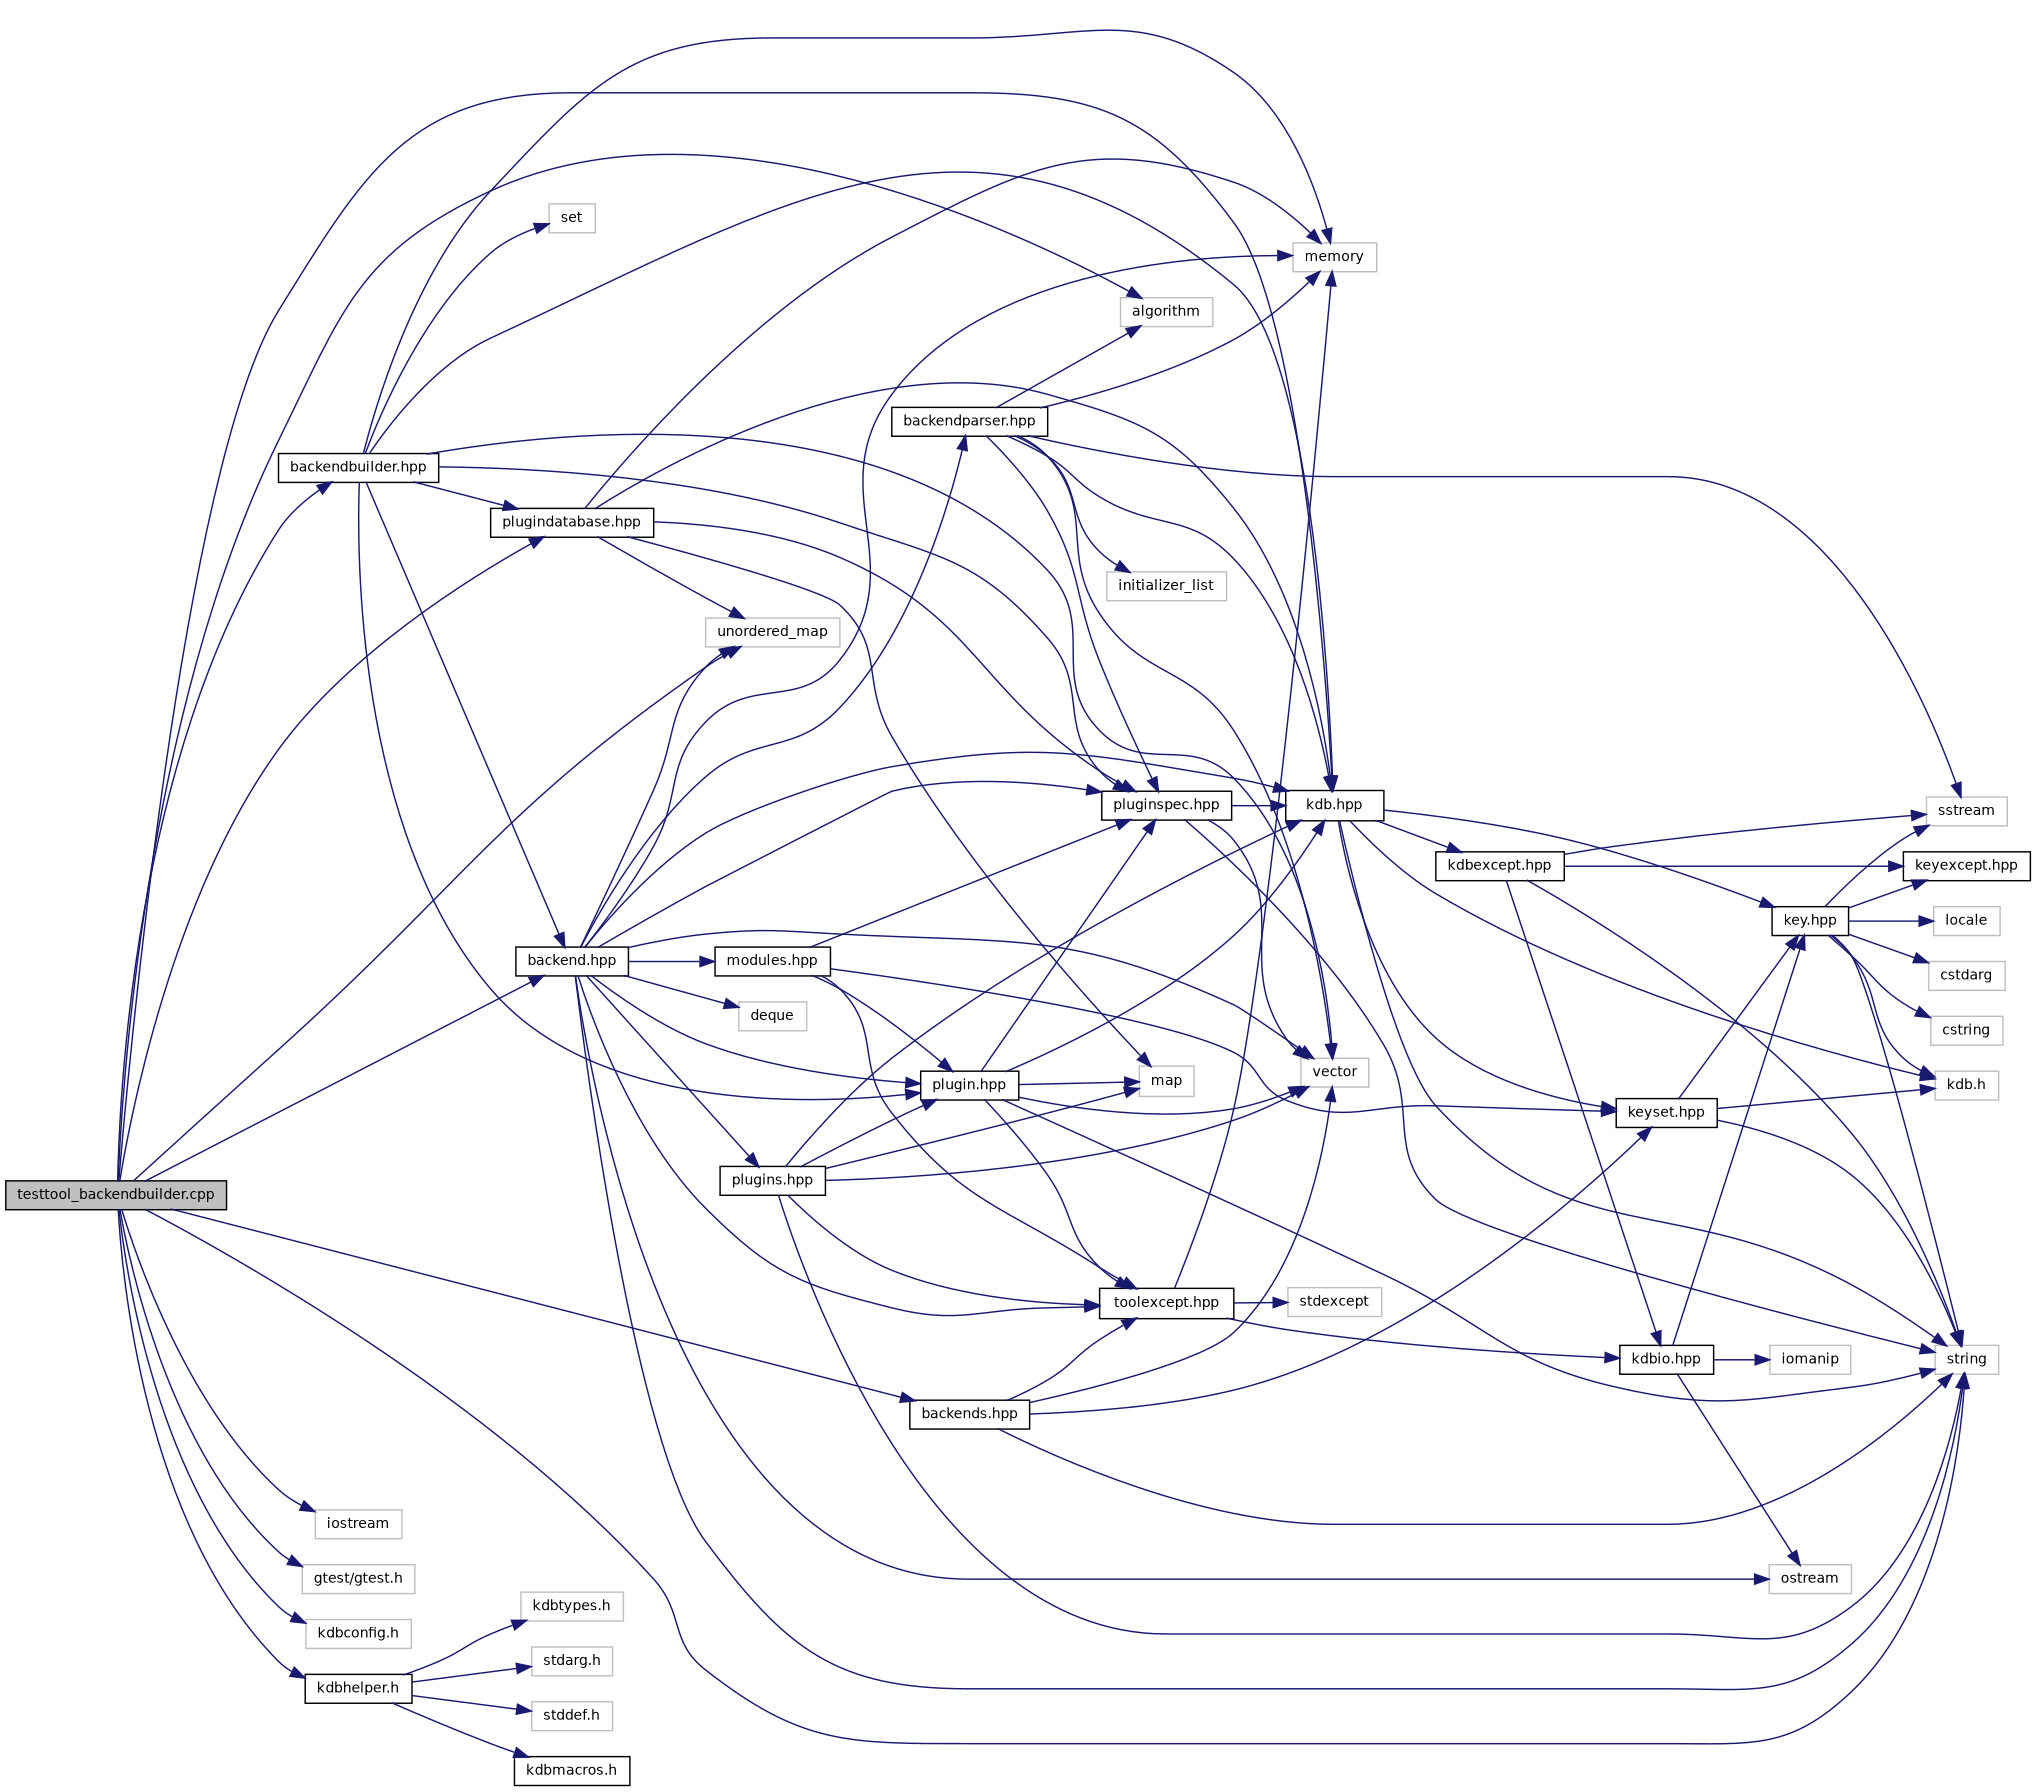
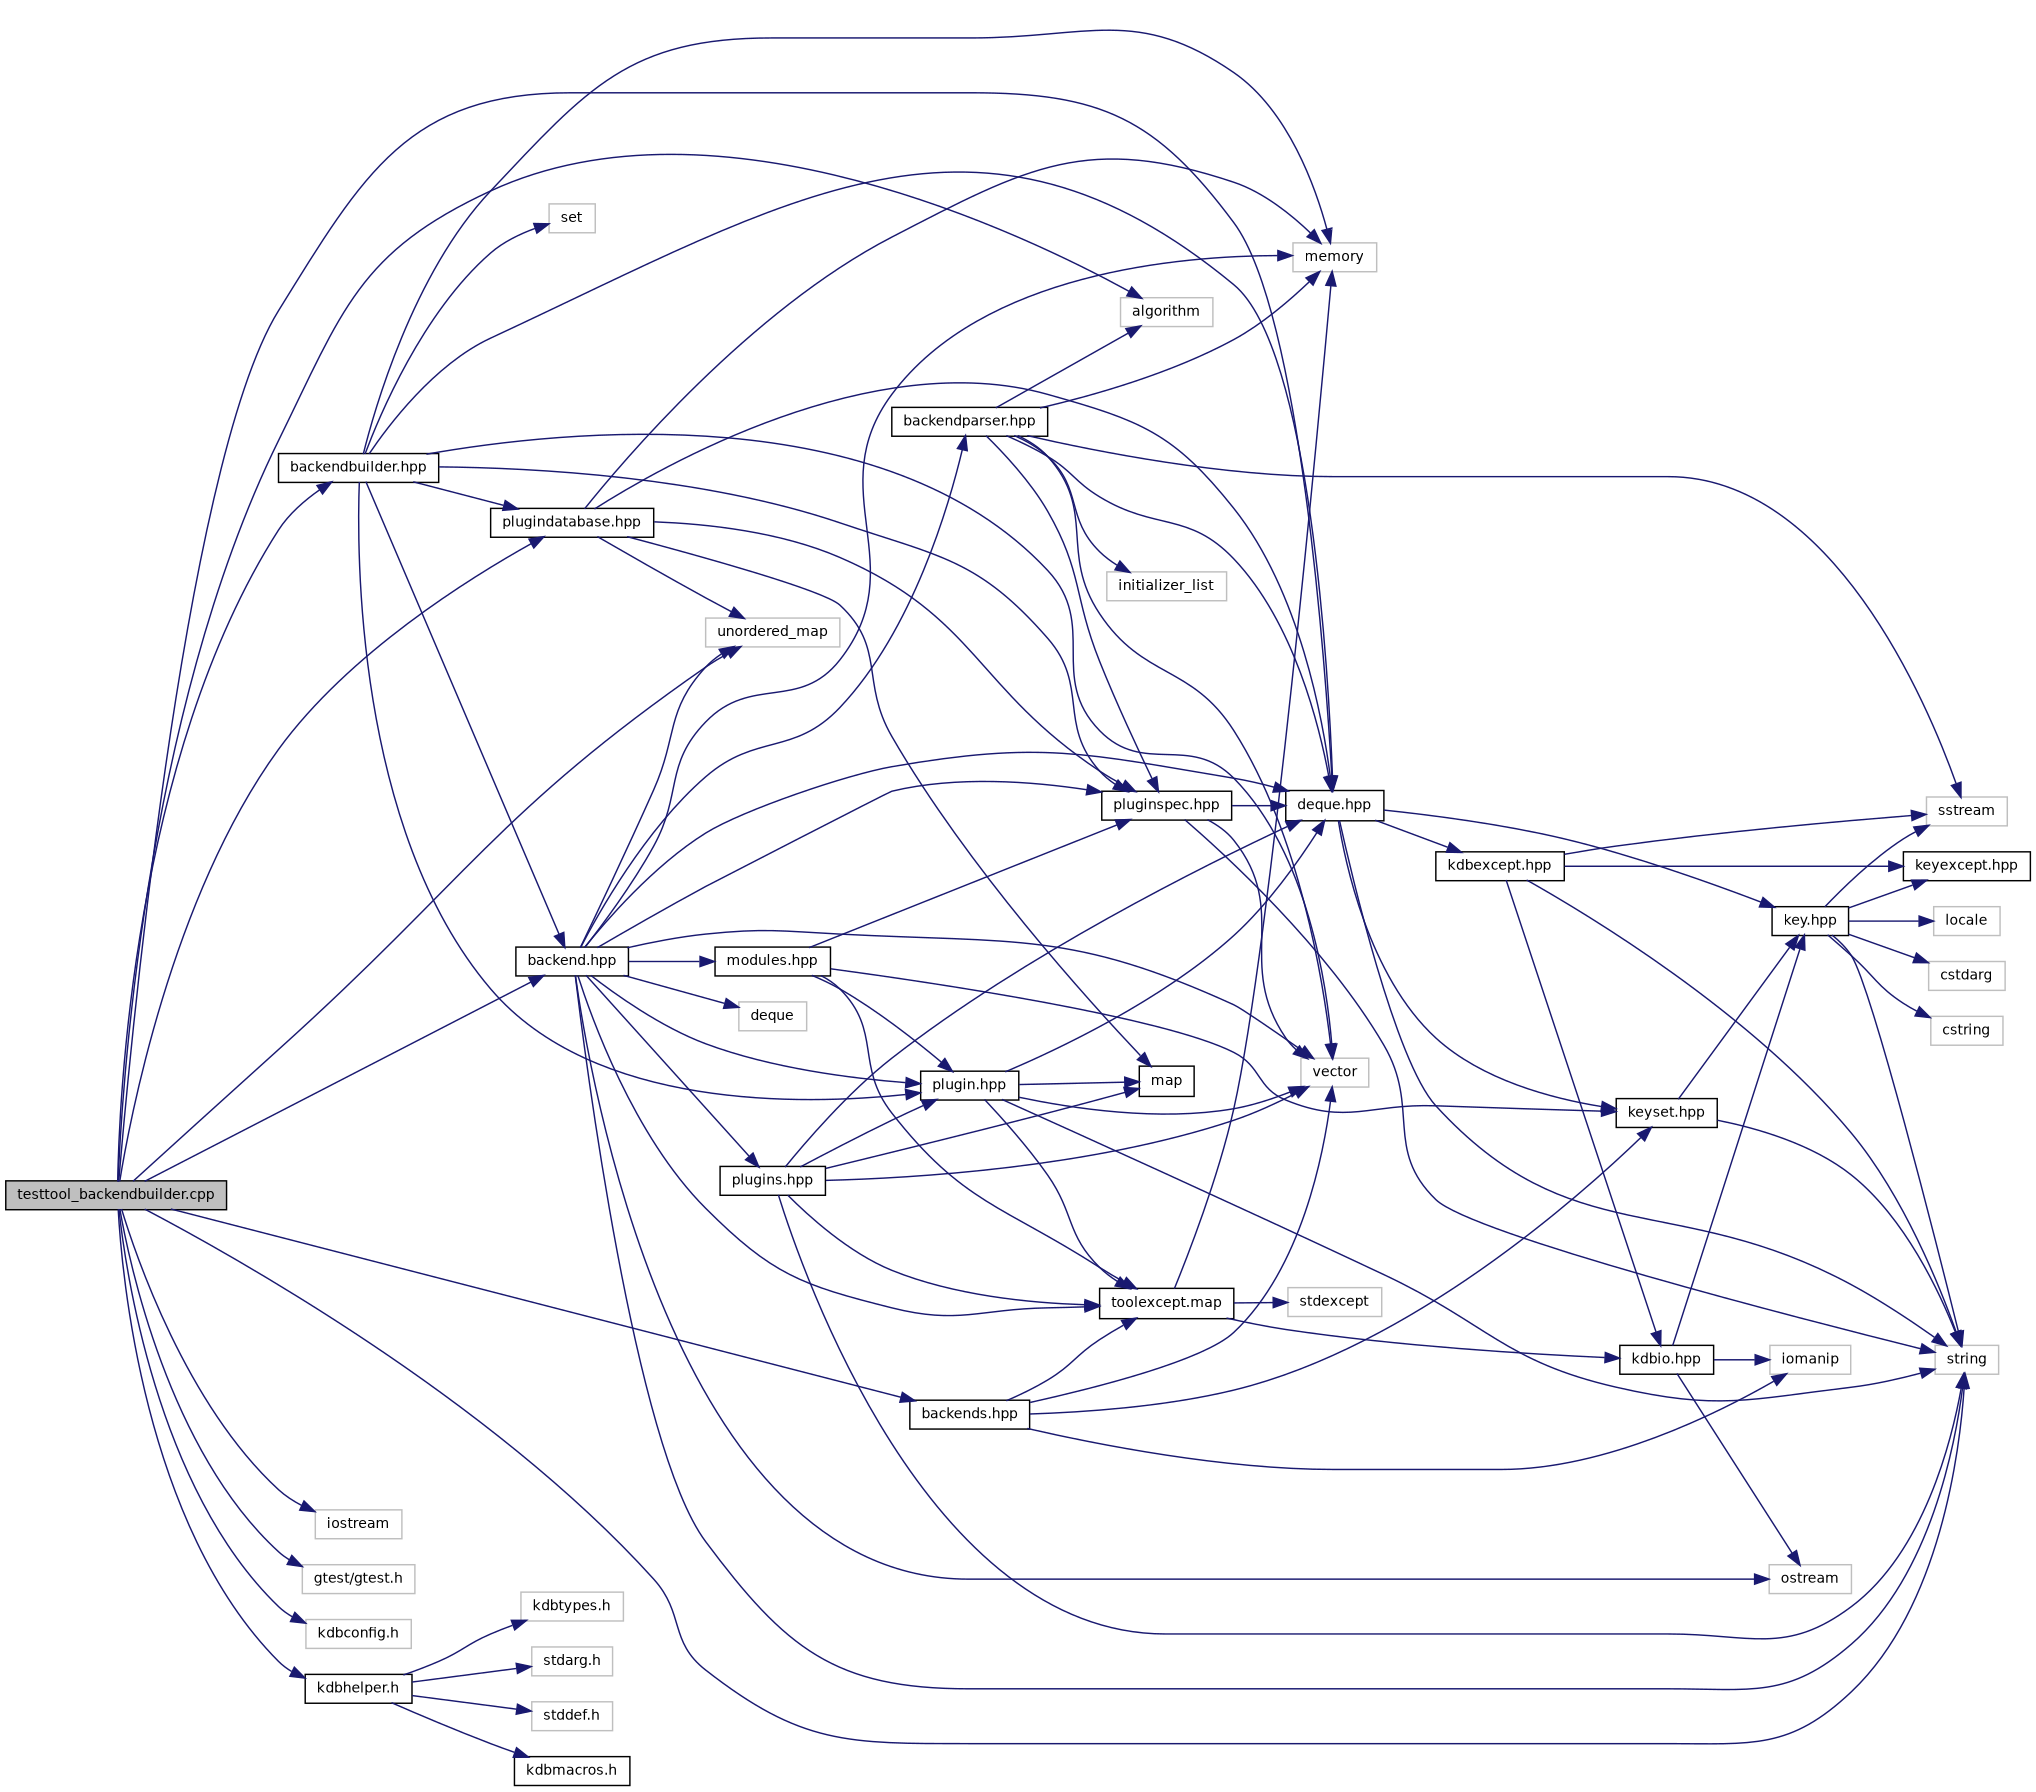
node "kdb.hpp": label "kdb.hpp" -> "deque.hpp"
edge "plugin.hpp" -> "pluginspec.hpp": removed
node "map": color grey75 -> black
node "kdb.h": removed
node "toolexcept.hpp": label "toolexcept.hpp" -> "toolexcept.map"
edge "backends.hpp" -> "string": now "backends.hpp" -> "iomanip"
